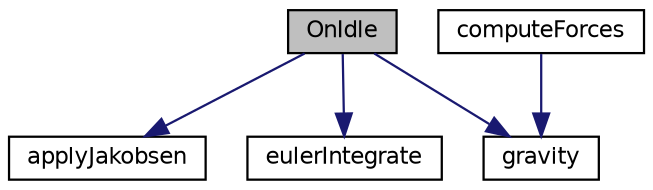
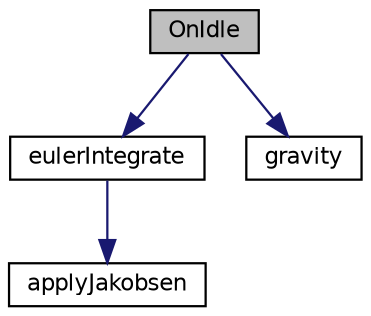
node "computeForces": removed
edge "OnIdle" -> "applyJakobsen": now "eulerIntegrate" -> "applyJakobsen"
